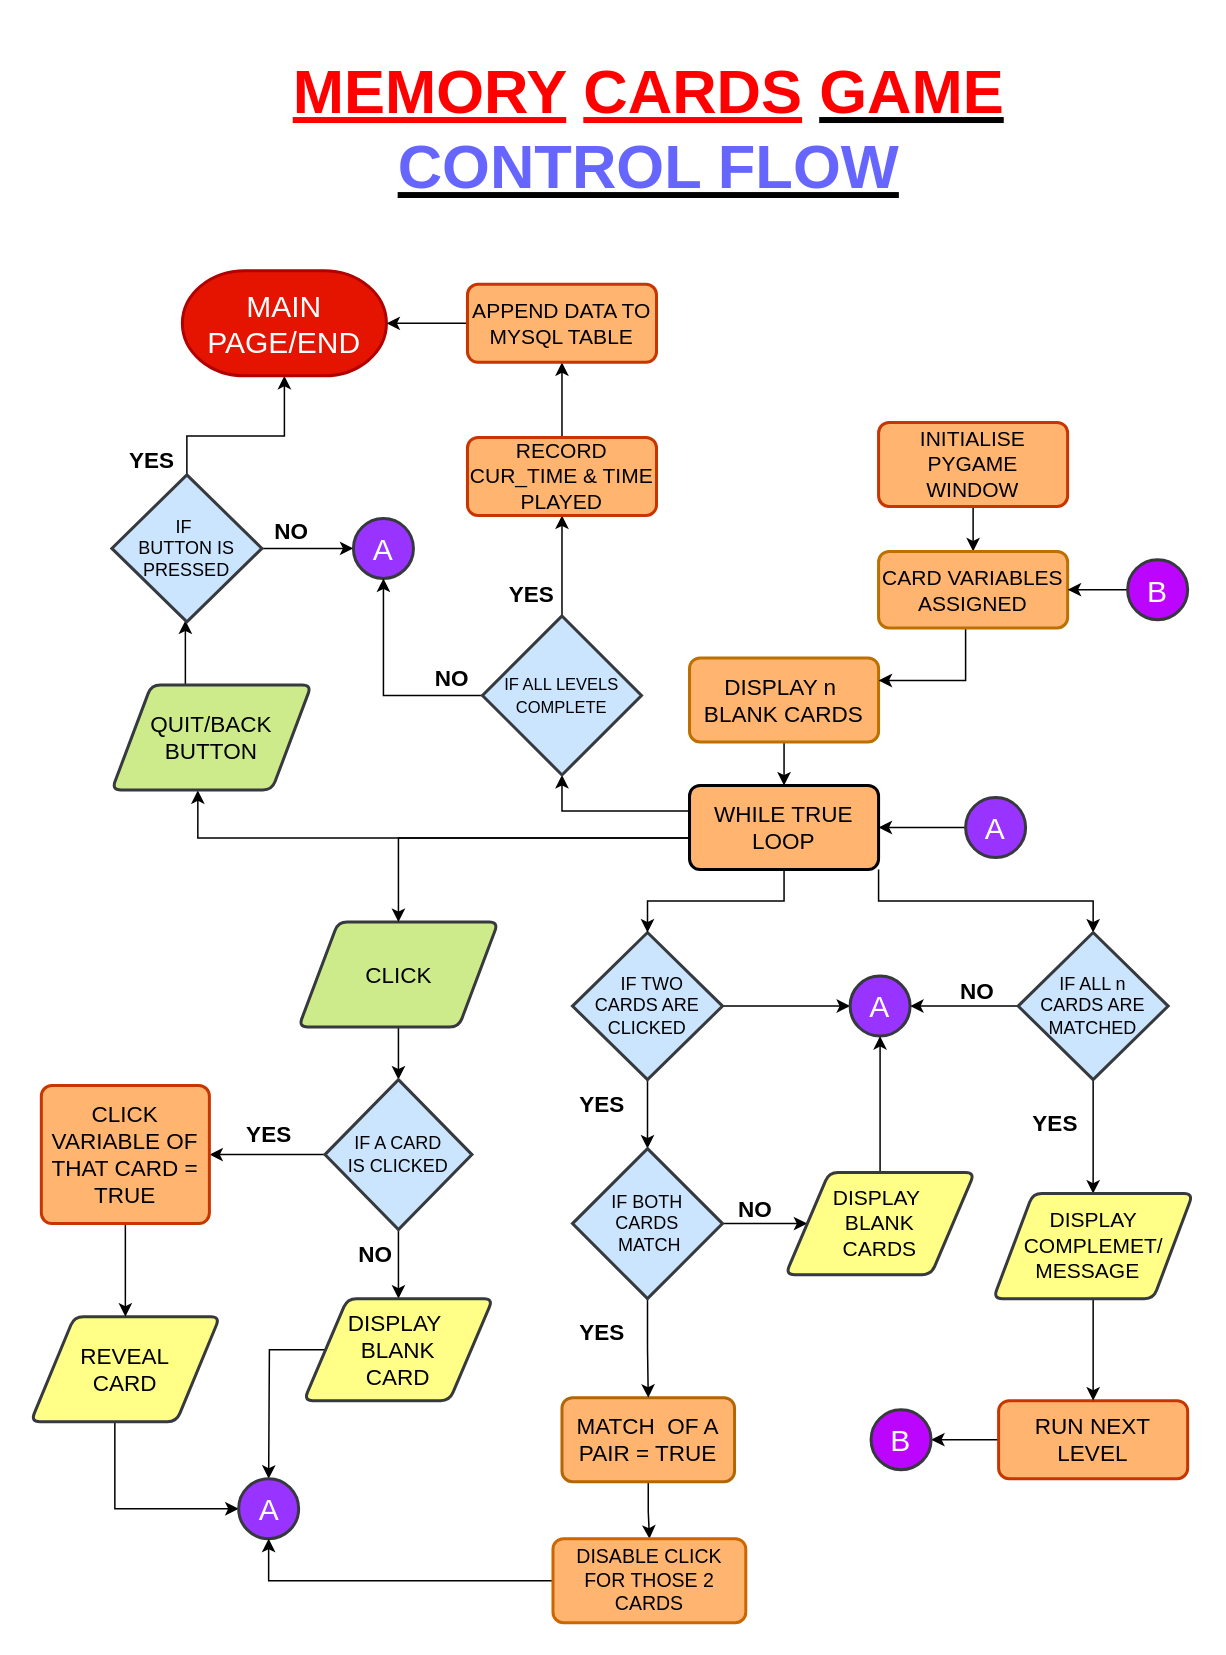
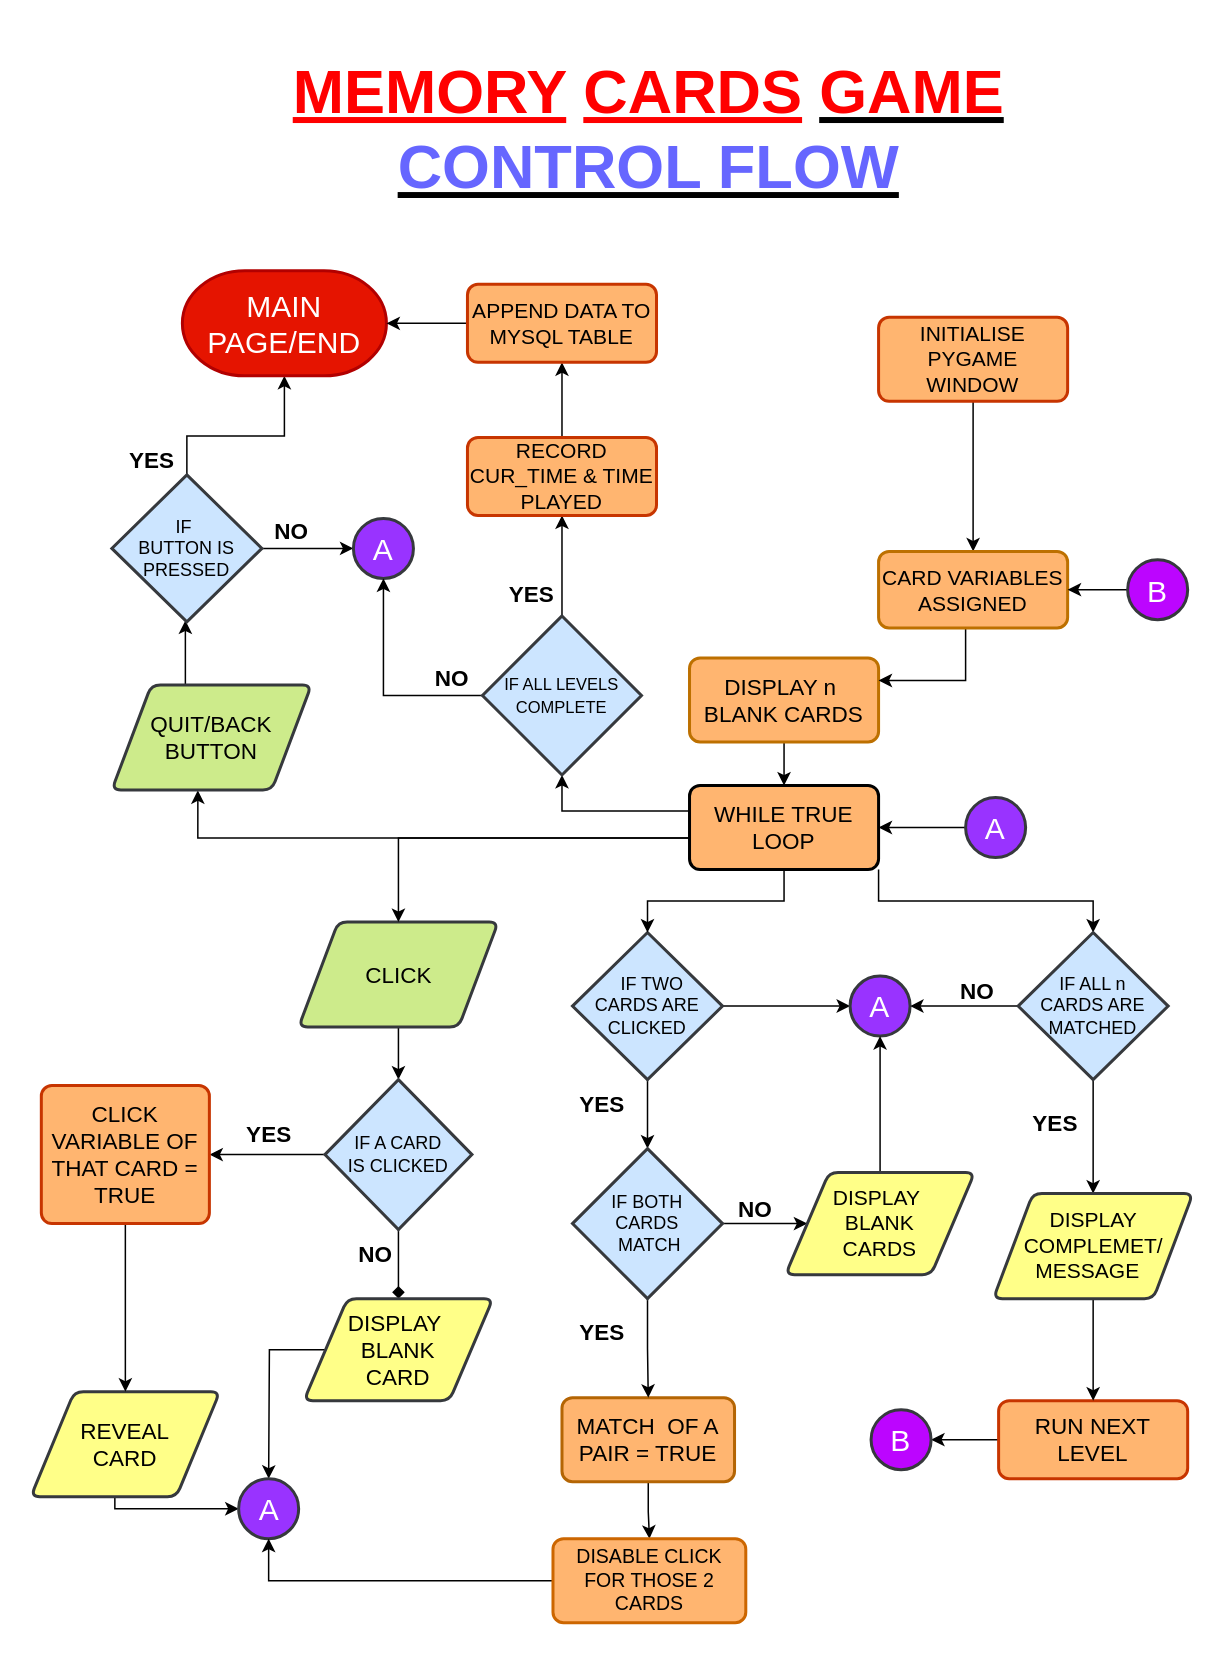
node "INITIALISE PYGAME WINDOW": moved (973, 464) -> (973, 359)
edge "IF A CARD IS CLICKED" -> "DISPLAY BLANK CARD": arrowhead classic -> diamond
node "REVEAL CARD": moved (125, 1369) -> (125, 1444)
